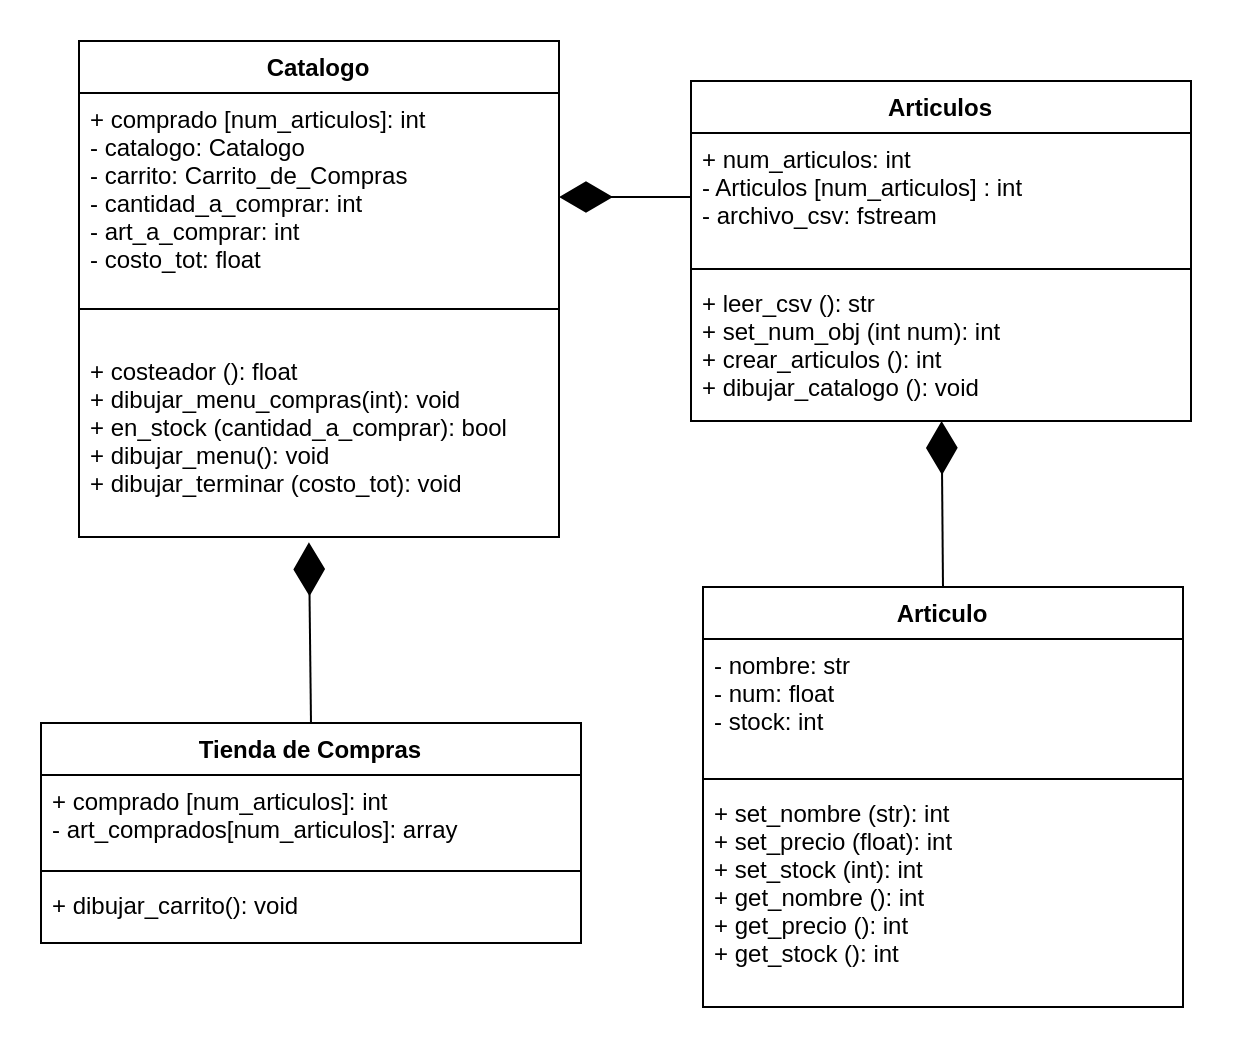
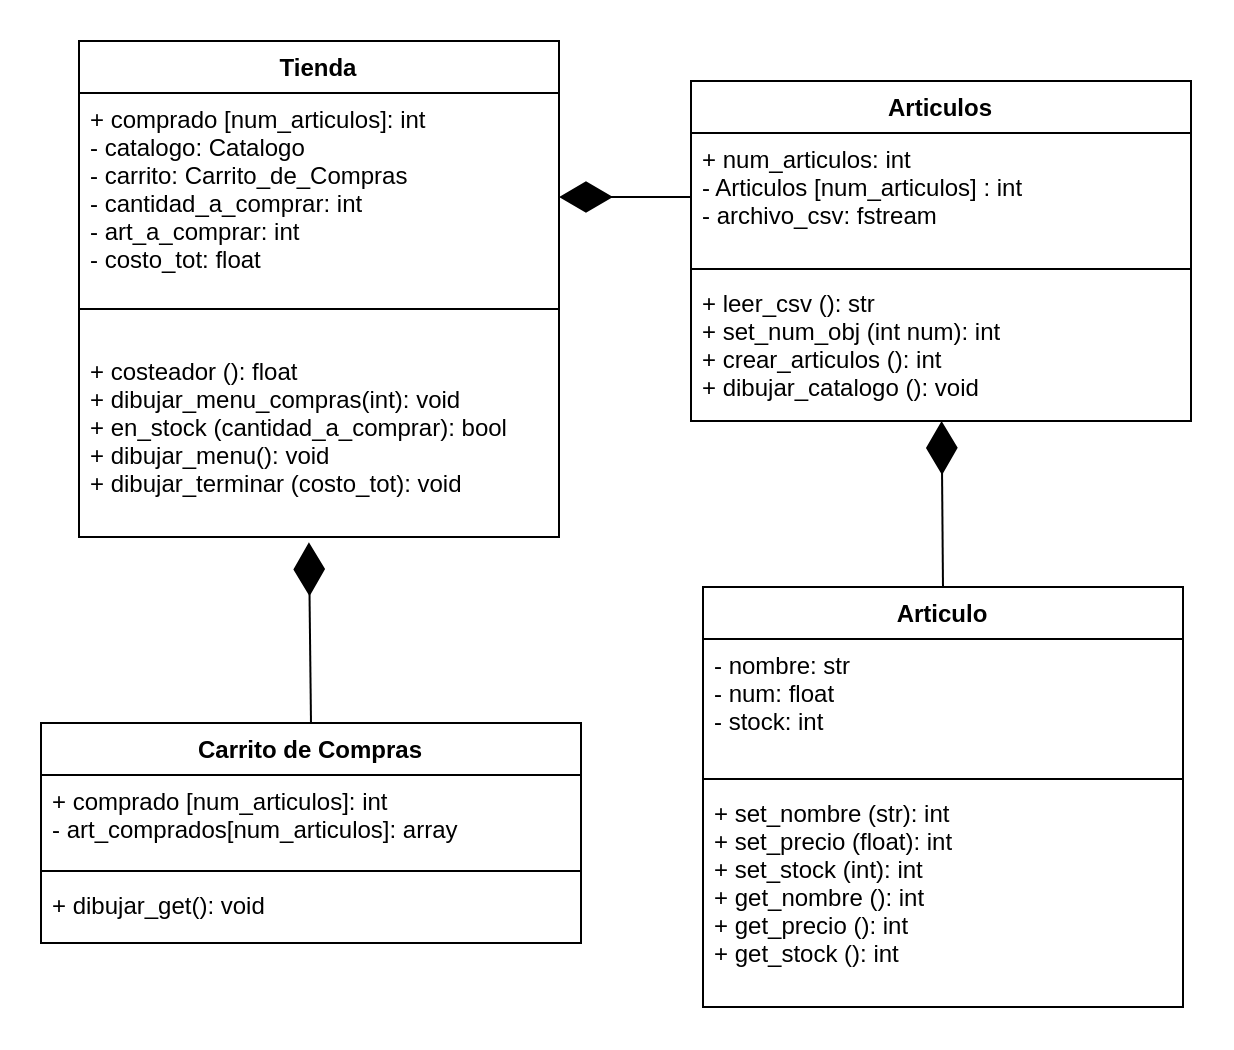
node "Catalogo": label "Catalogo" -> "Tienda"
node "Tienda de Compras": label "Tienda de Compras" -> "Carrito de Compras"
node "+ dibujar_carrito(): void": label "+ dibujar_carrito(): void" -> "+ dibujar_get(): void"
